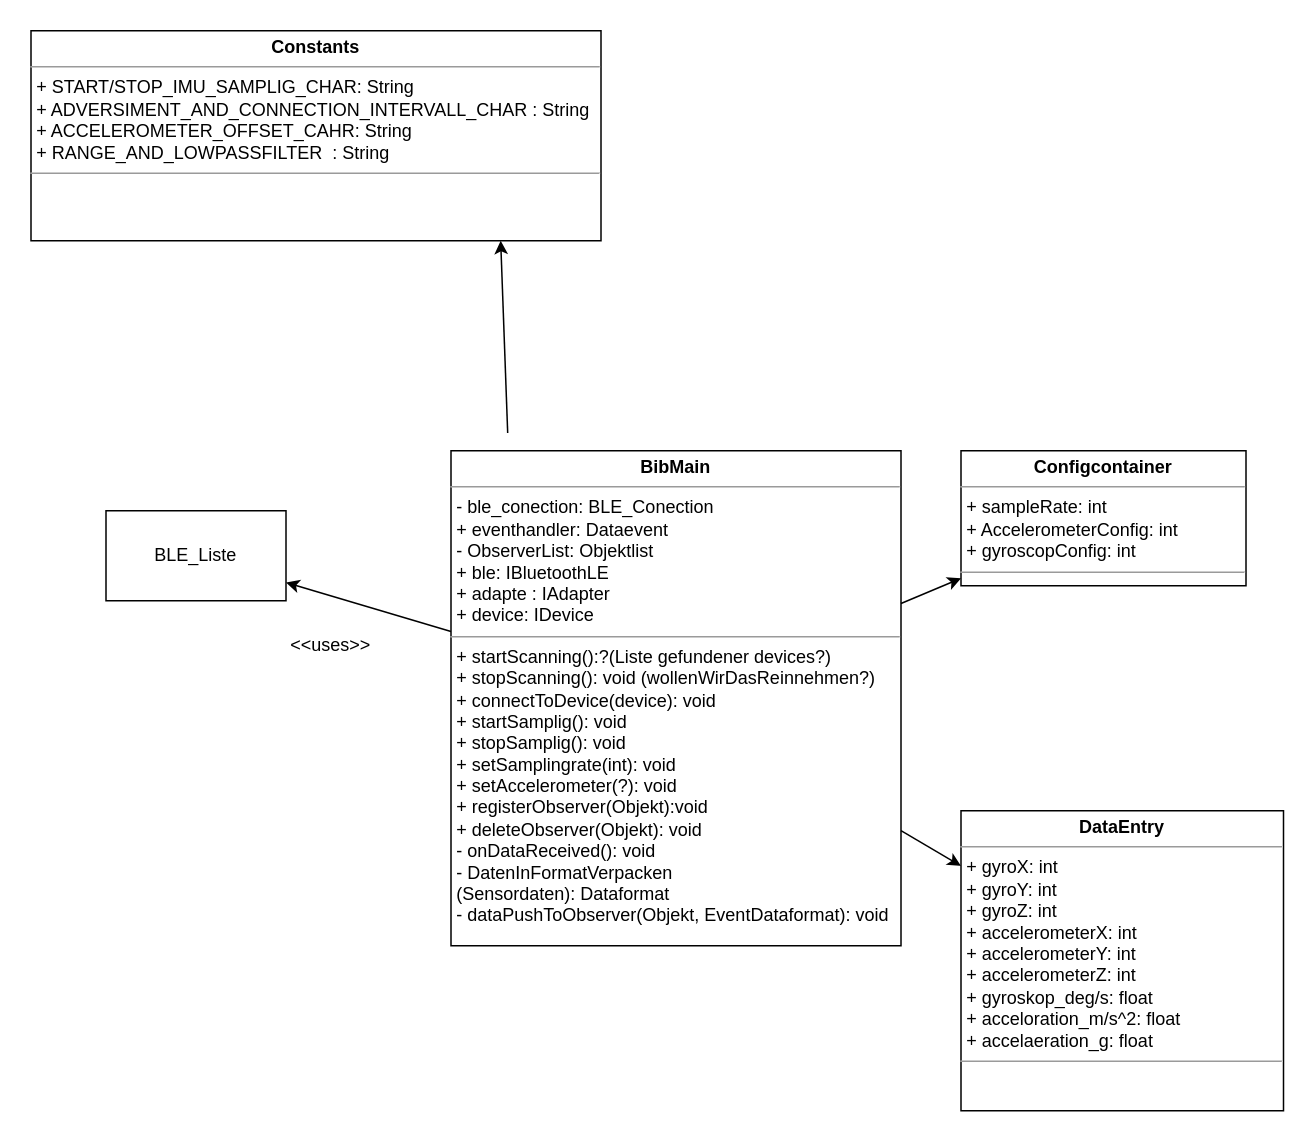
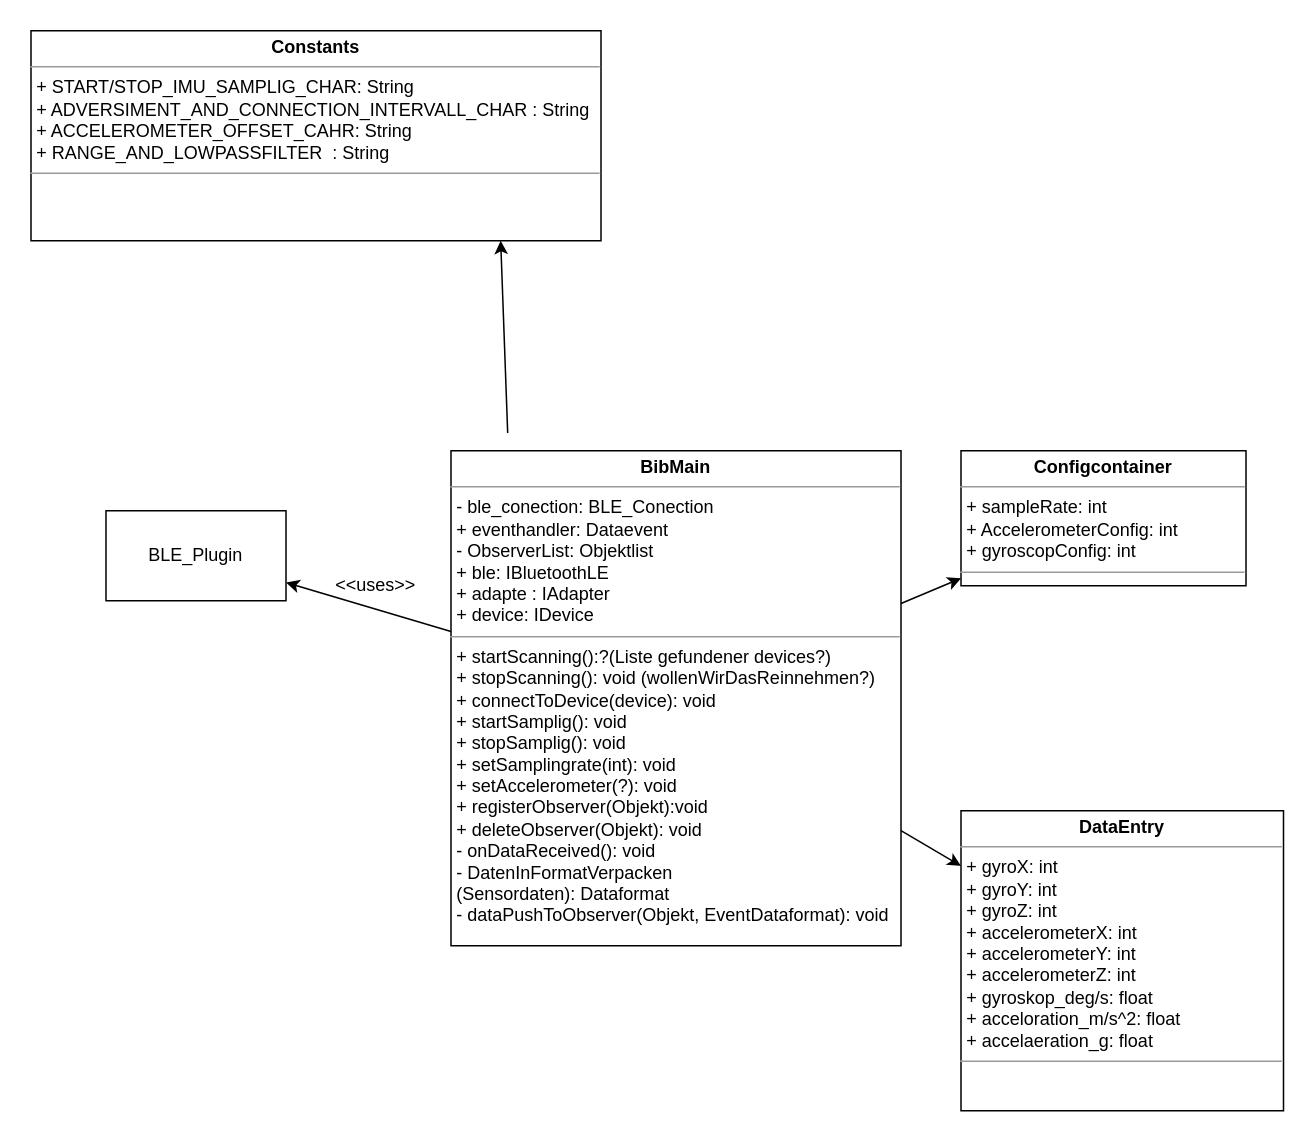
node "BLE_Liste": label "BLE_Liste" -> "BLE_Plugin"
node "<<uses>>": moved (331, 646) -> (376, 586)
